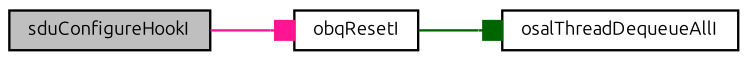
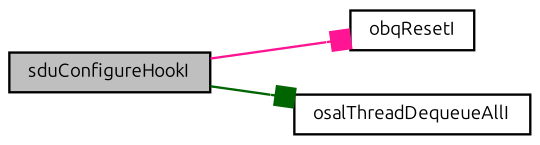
edge "obqResetI" -> "osalThreadDequeueAllI": now "sduConfigureHookI" -> "osalThreadDequeueAllI"
